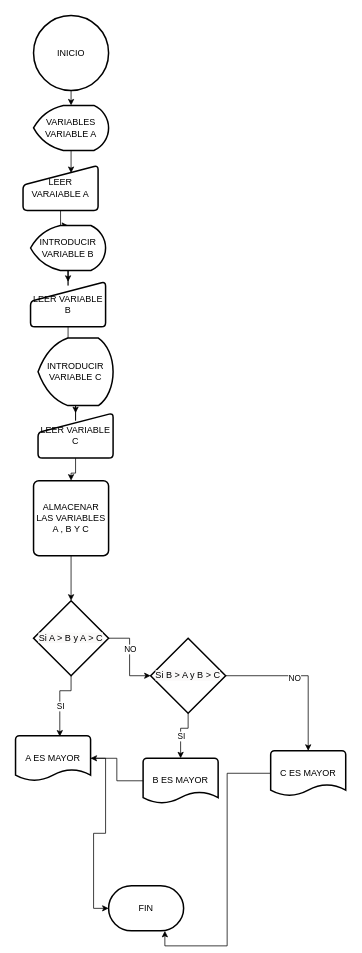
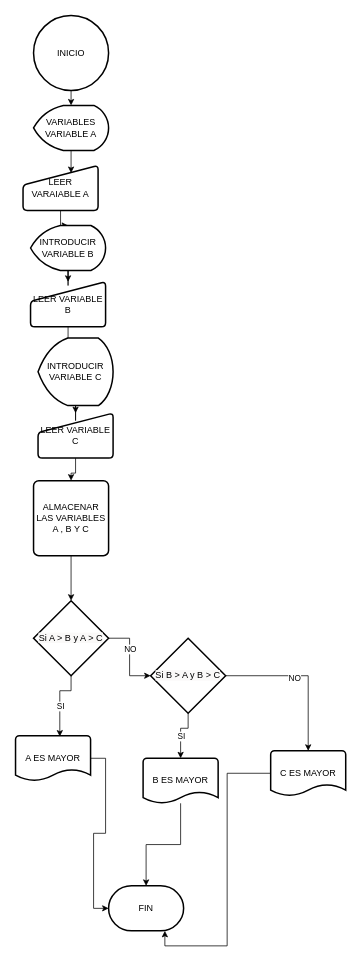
edge "B ES MAYOR" -> "A ES MAYOR": now "B ES MAYOR" -> "FIN"
